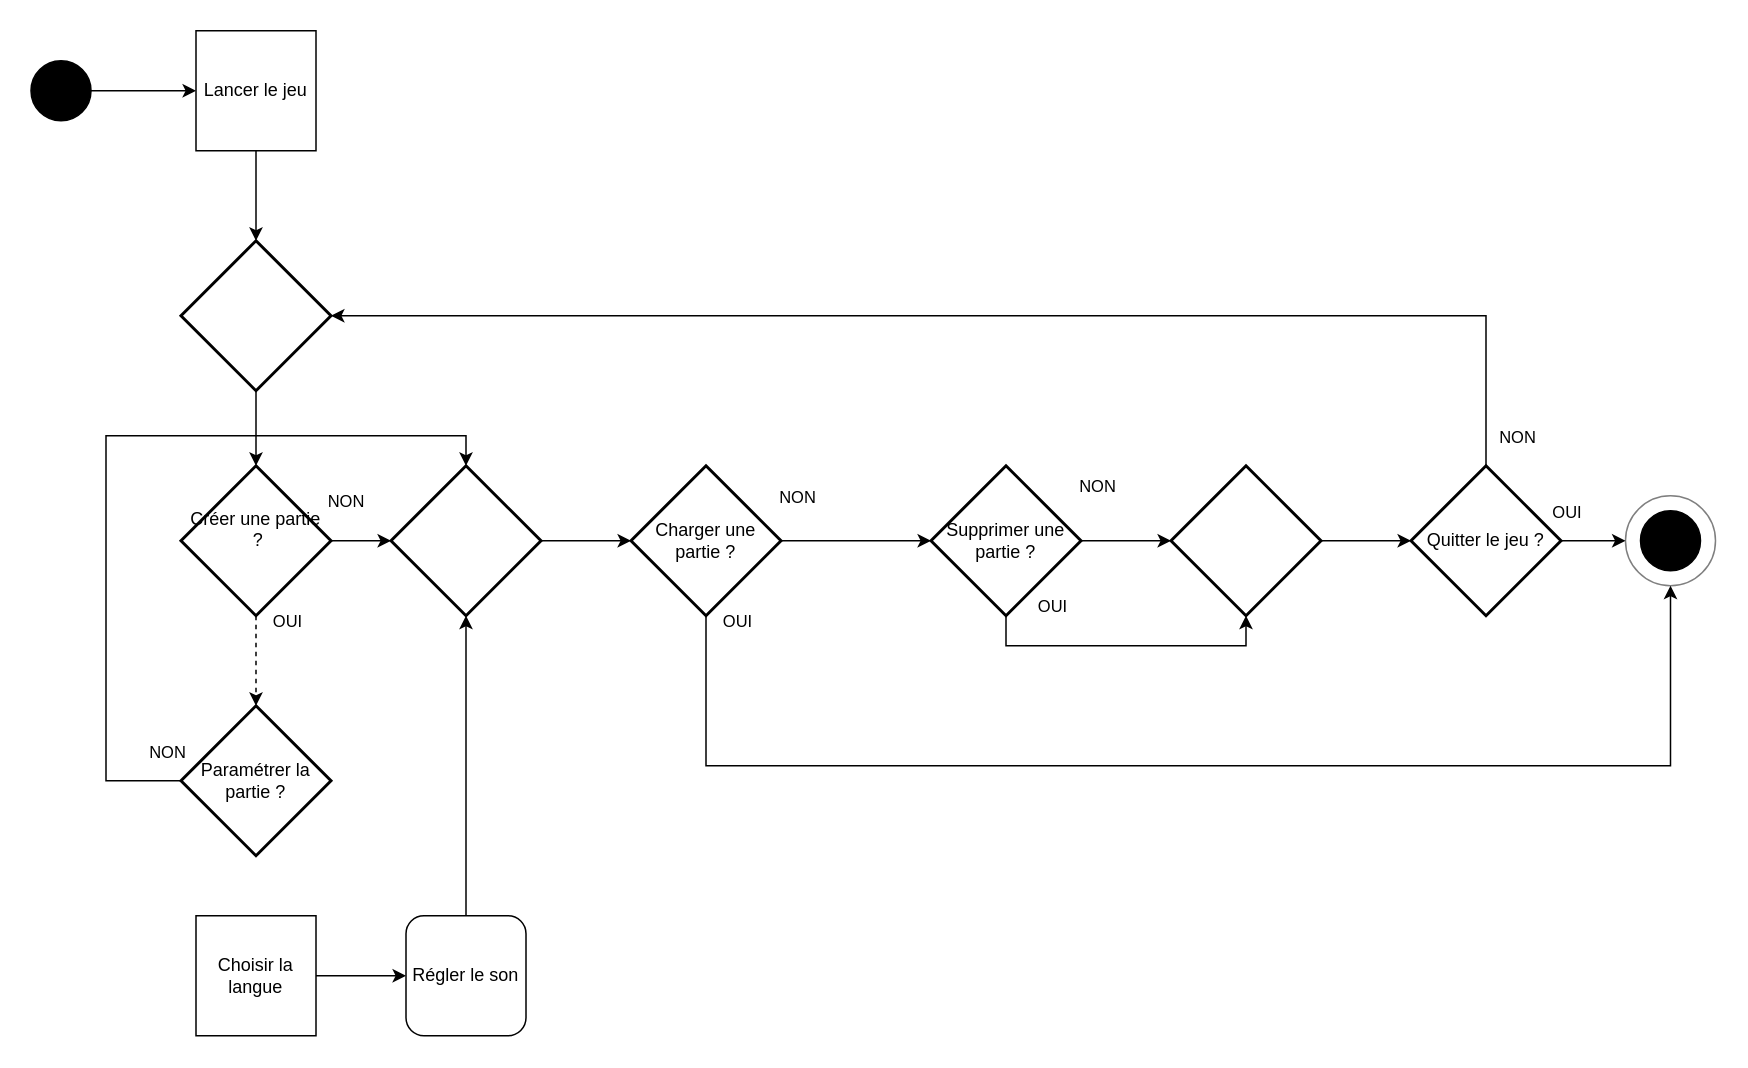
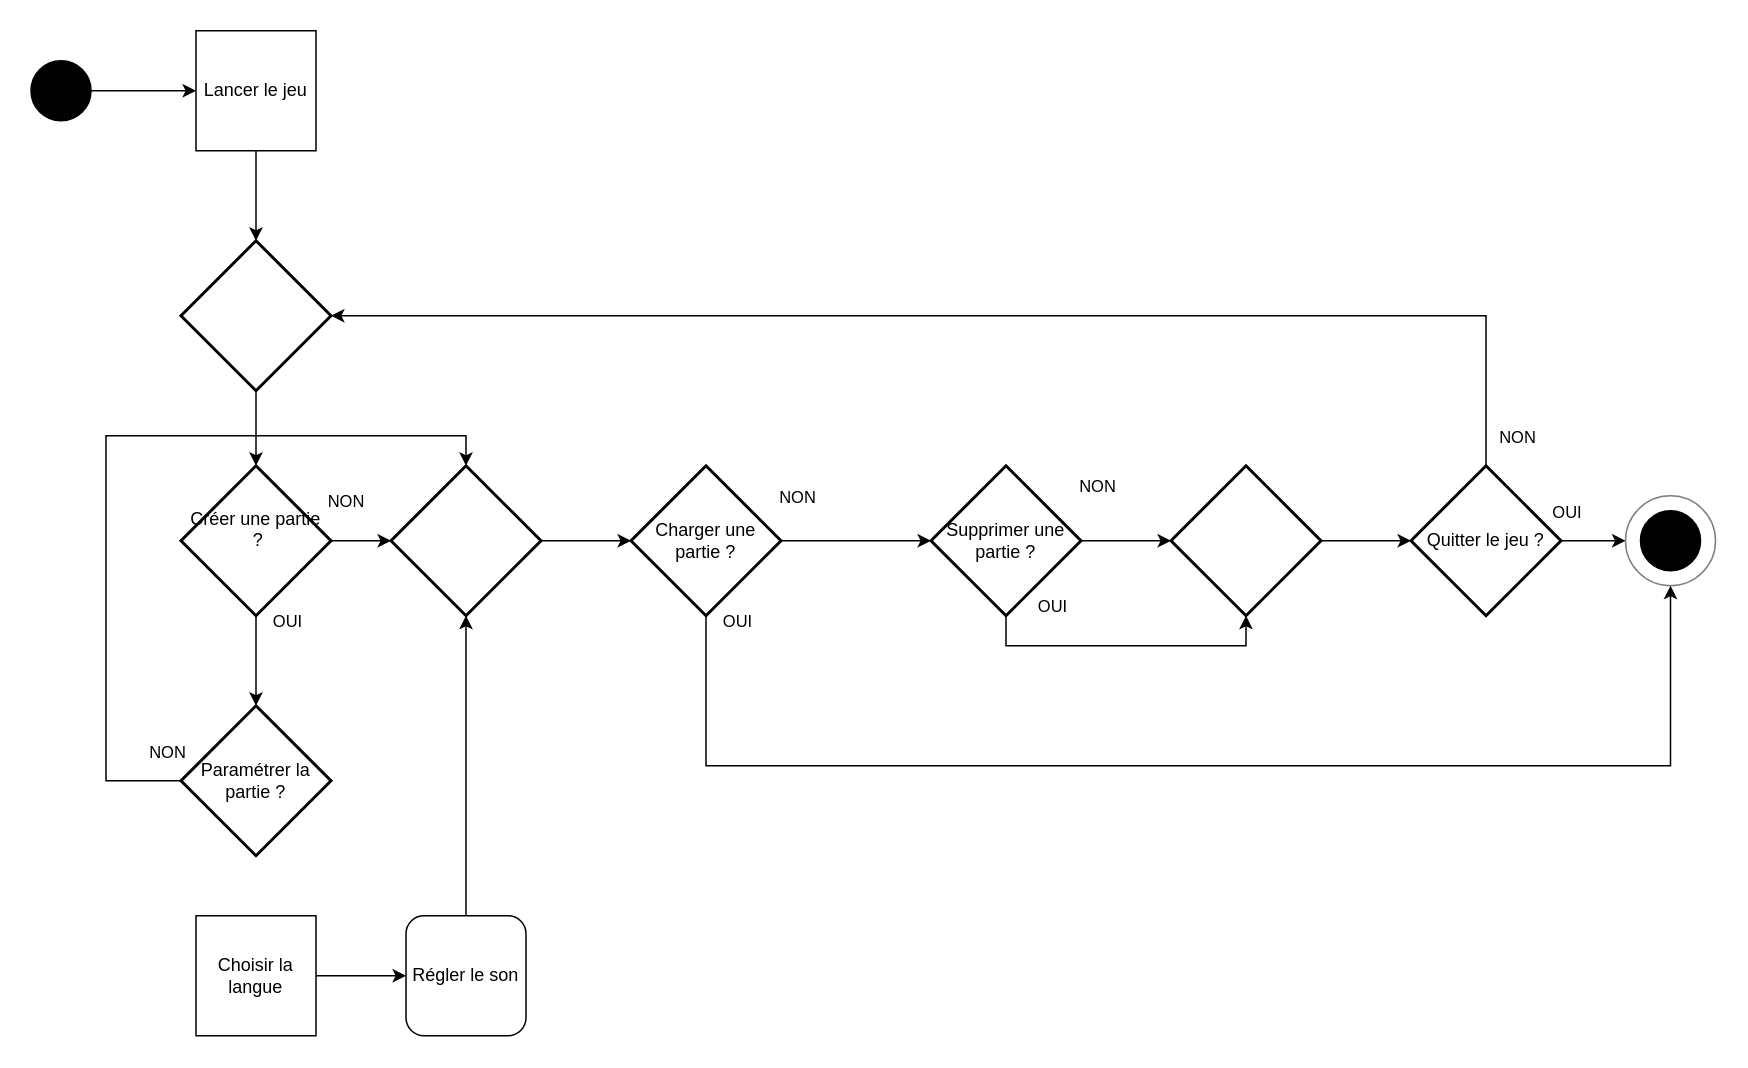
edge "Créer une partie ?" -> "Paramétrer la partie ?": style dashed -> solid
